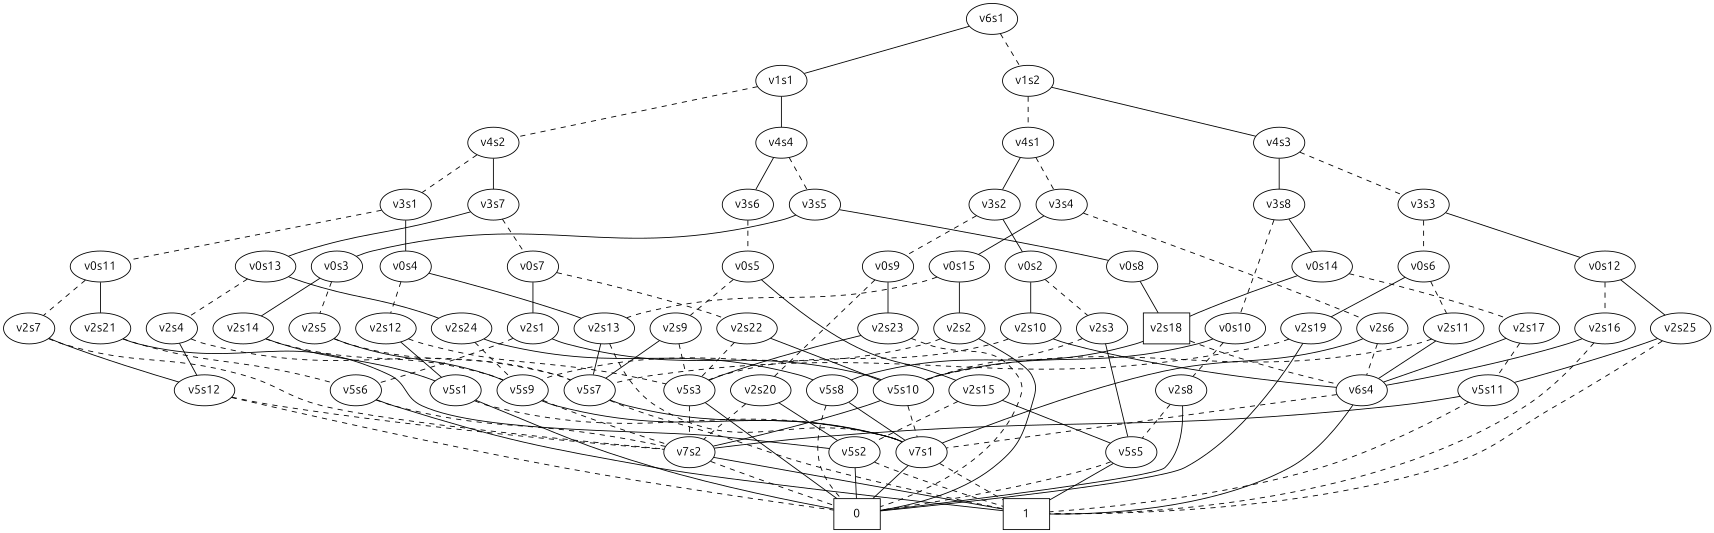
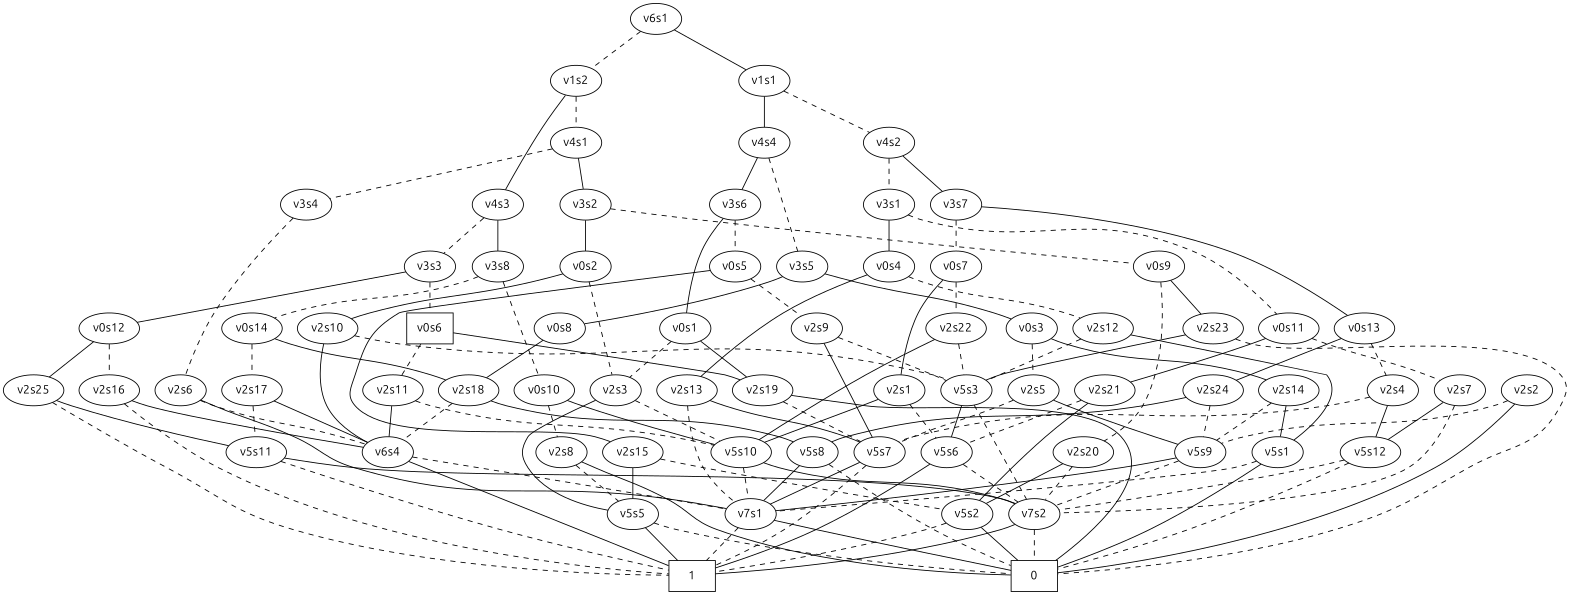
edge "v3s8" -- "v0s14": style solid -> dashed
node "v0s15": removed
node "v0s6": shape ellipse -> box
node "v0s1": added
node "v2s18": shape box -> ellipse
edge "v5s3" -- "0": now "v5s3" -- "v5s6"
